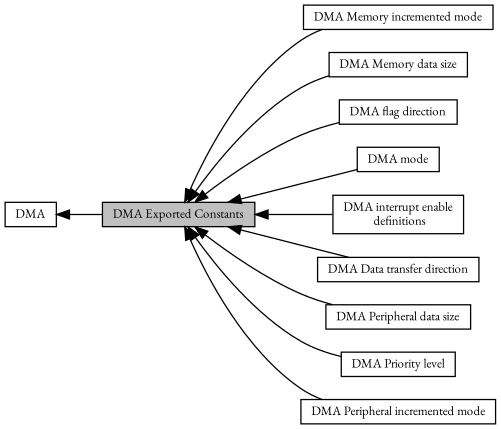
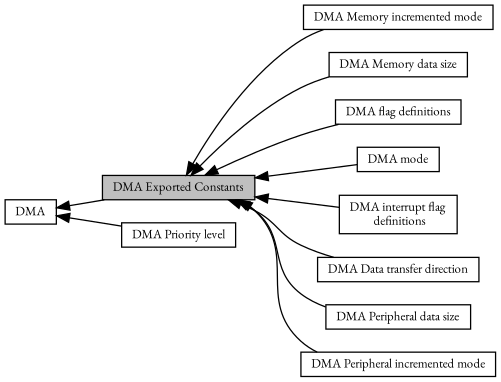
node "DMA flag direction": label "DMA flag direction" -> "DMA flag definitions"
node "DMA interrupt enable definitions": label "DMA interrupt enable definitions" -> "DMA interrupt flag definitions"
edge "DMA Priority level" -> "DMA Exported Constants": now "DMA Priority level" -> "DMA"
